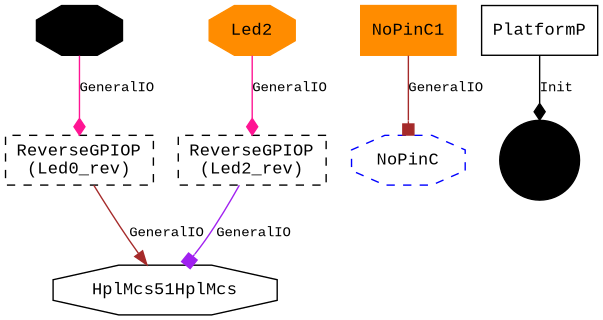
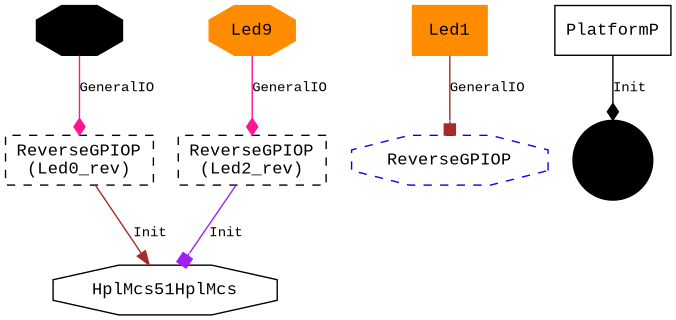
node "Led2": label "Led2" -> "Led9"
node "NoPinC1": label "NoPinC1" -> "Led1"
node "NoPinC": label "NoPinC" -> "ReverseGPIOP"
edge "ReverseGPIOP (Led0_rev)" -> "HplMcs51HplMcs": label "GeneralIO" -> "Init"
edge "ReverseGPIOP (Led2_rev)" -> "HplMcs51HplMcs": label "GeneralIO" -> "Init"
